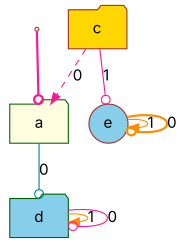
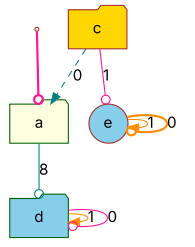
edge "c" -> "a": color deeppink -> teal
edge "a" -> "d": label "0" -> "8"
